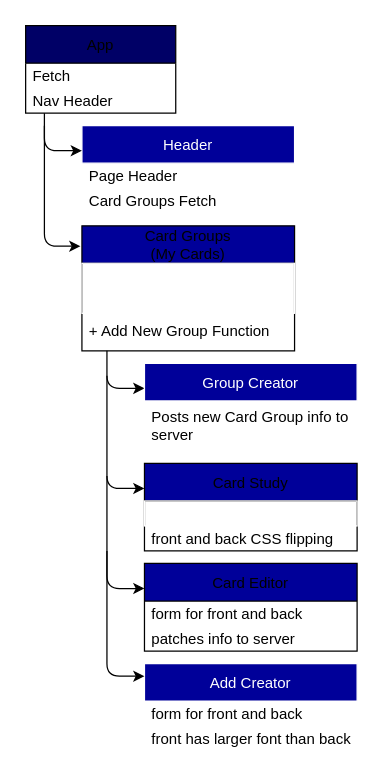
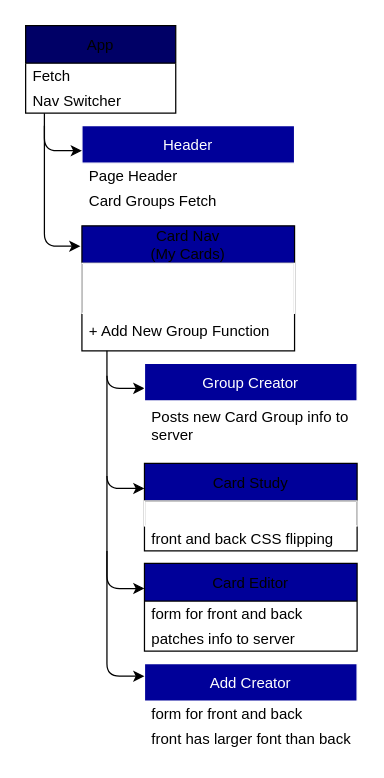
node "Nav Header": label "Nav Header" -> "Nav Switcher"
node "Card Groups (My Cards)": label "Card Groups (My Cards)" -> "Card Nav (My Cards)"
